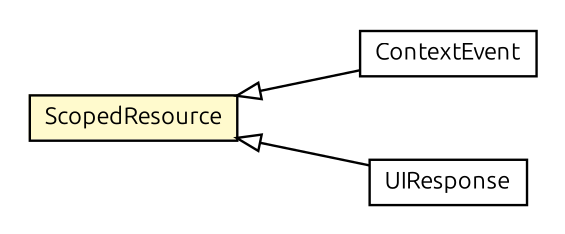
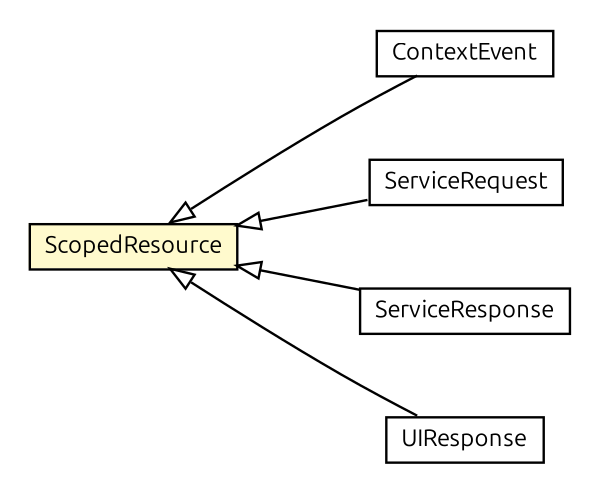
node "ServiceRequest": added
node "ServiceResponse": added
